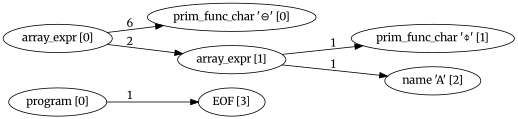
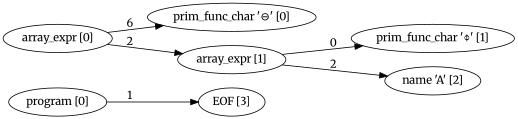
edge "array_expr [1]" -> "prim_func_char '⌽' [1]": label "1" -> "0"
edge "array_expr [1]" -> "name 'A' [2]": label "1" -> "2"
